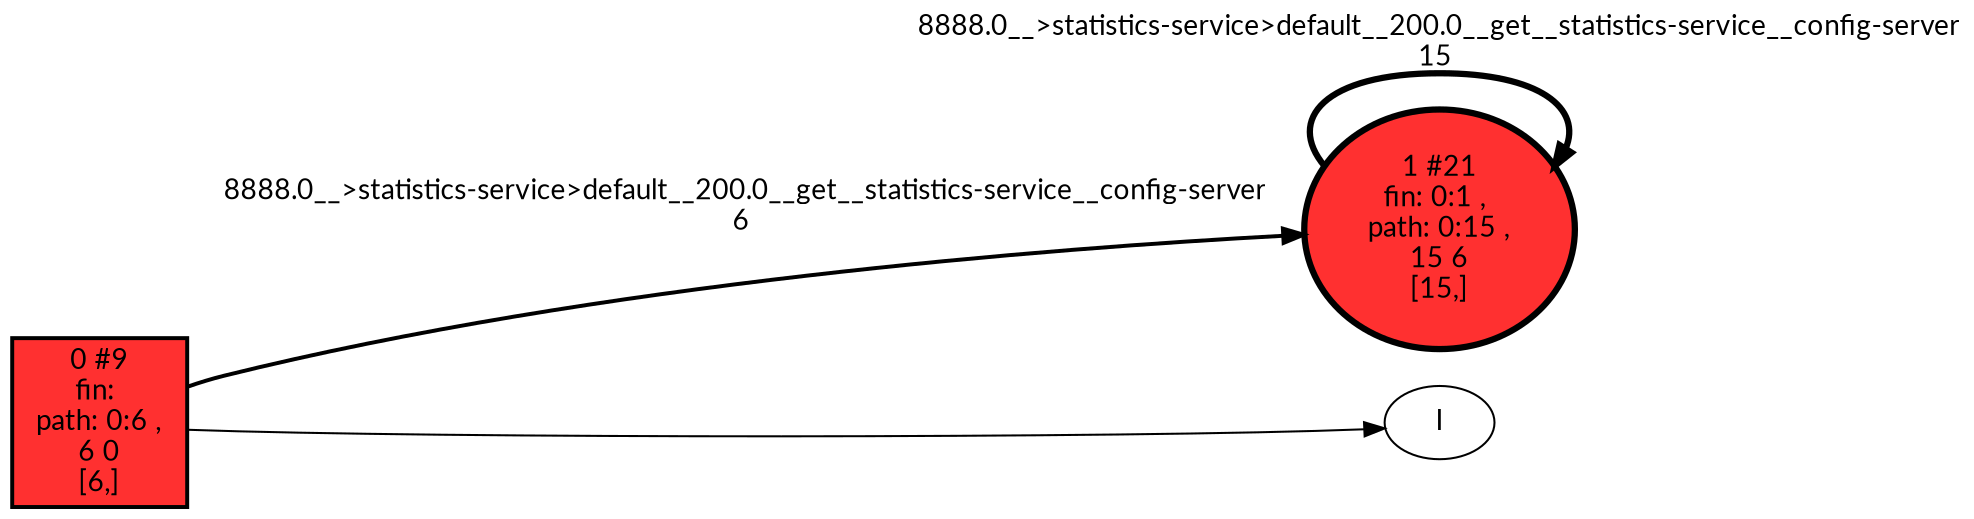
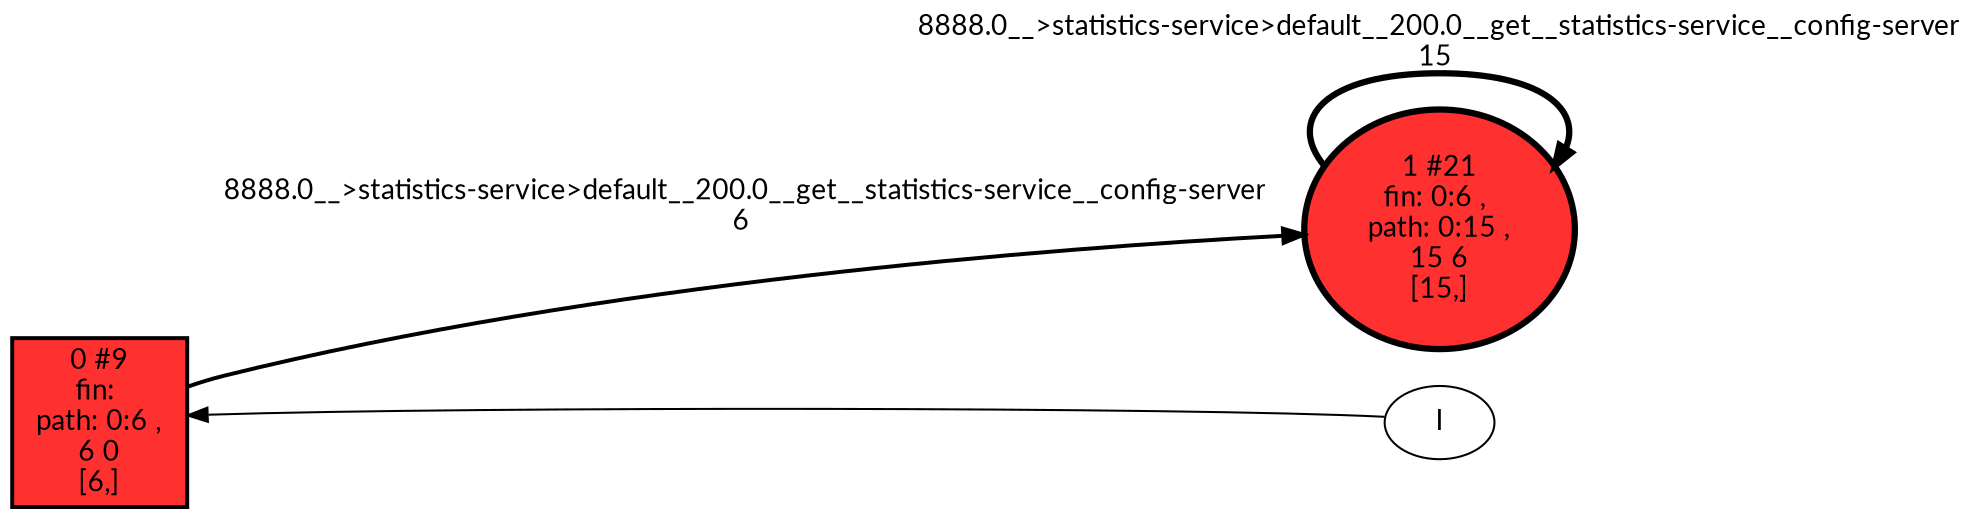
node "1 #21 fin: 0:1 , path: 0:15 , 15 6 [15,]": label "1 #21 fin: 0:1 , path: 0:15 , 15 6 [15,]" -> "1 #21 fin: 0:6 , path: 0:15 , 15 6 [15,]"
edge "0 #9 fin: path: 0:6 , 6 0 [6,]" -> "I": reversed
